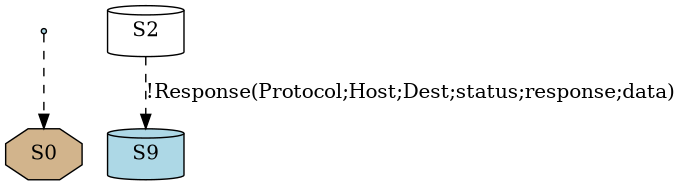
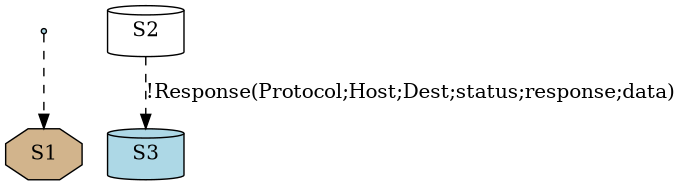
node "S0": label "S0" -> "S1"
node "S9": label "S9" -> "S3"
